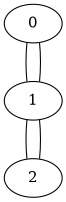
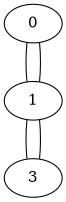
node "2": label "2" -> "3"
